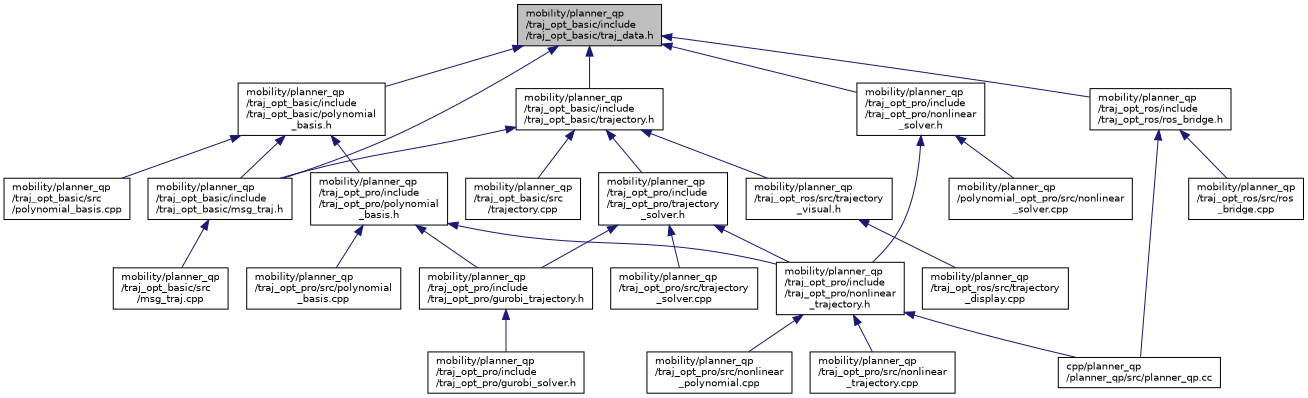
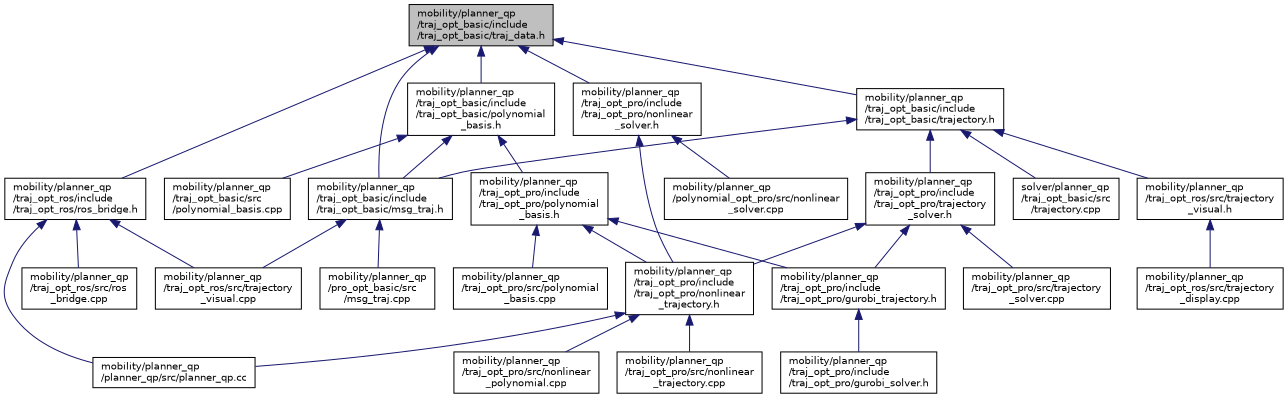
node "mobility/planner_qp /traj_opt_basic/src /trajectory.cpp": label "mobility/planner_qp /traj_opt_basic/src /trajectory.cpp" -> "solver/planner_qp /traj_opt_basic/src /trajectory.cpp"
node "mobility/planner_qp /traj_opt_basic/src /msg_traj.cpp": label "mobility/planner_qp /traj_opt_basic/src /msg_traj.cpp" -> "mobility/planner_qp /pro_opt_basic/src /msg_traj.cpp"
node "mobility/planner_qp /traj_opt_ros/src/trajectory _visual.cpp": added
node "cpp/planner_qp /planner_qp/src/planner_qp.cc": label "cpp/planner_qp /planner_qp/src/planner_qp.cc" -> "mobility/planner_qp /planner_qp/src/planner_qp.cc"
